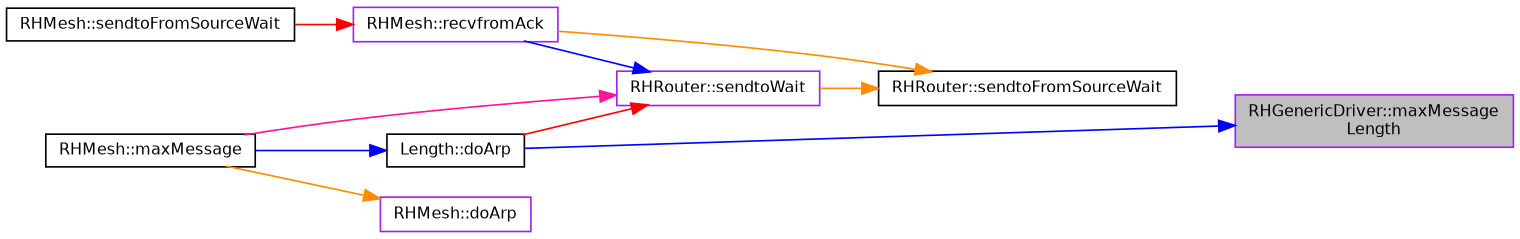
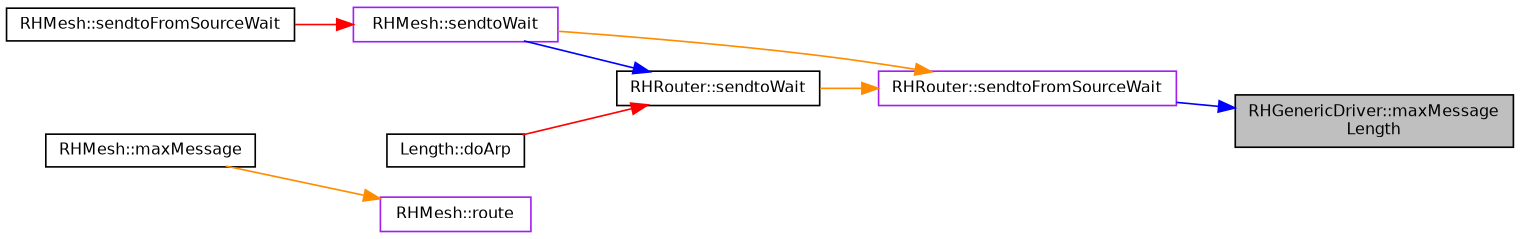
node "RHMesh::recvfromAck": label "RHMesh::recvfromAck" -> "RHMesh::sendtoWait"
node "RHRouter::sendtoWait": color purple -> black
node "RHRouter::sendtoFromSourceWait": color black -> purple
edge "RHMesh::maxMessage" -> "RHRouter::sendtoWait": removed
node "RHGenericDriver::maxMessage Length": color purple -> black
edge "Length::doArp" -> "RHGenericDriver::maxMessage Length": now "RHRouter::sendtoFromSourceWait" -> "RHGenericDriver::maxMessage Length"
edge "RHMesh::maxMessage" -> "Length::doArp": removed
node "RHMesh::doArp": label "RHMesh::doArp" -> "RHMesh::route"
